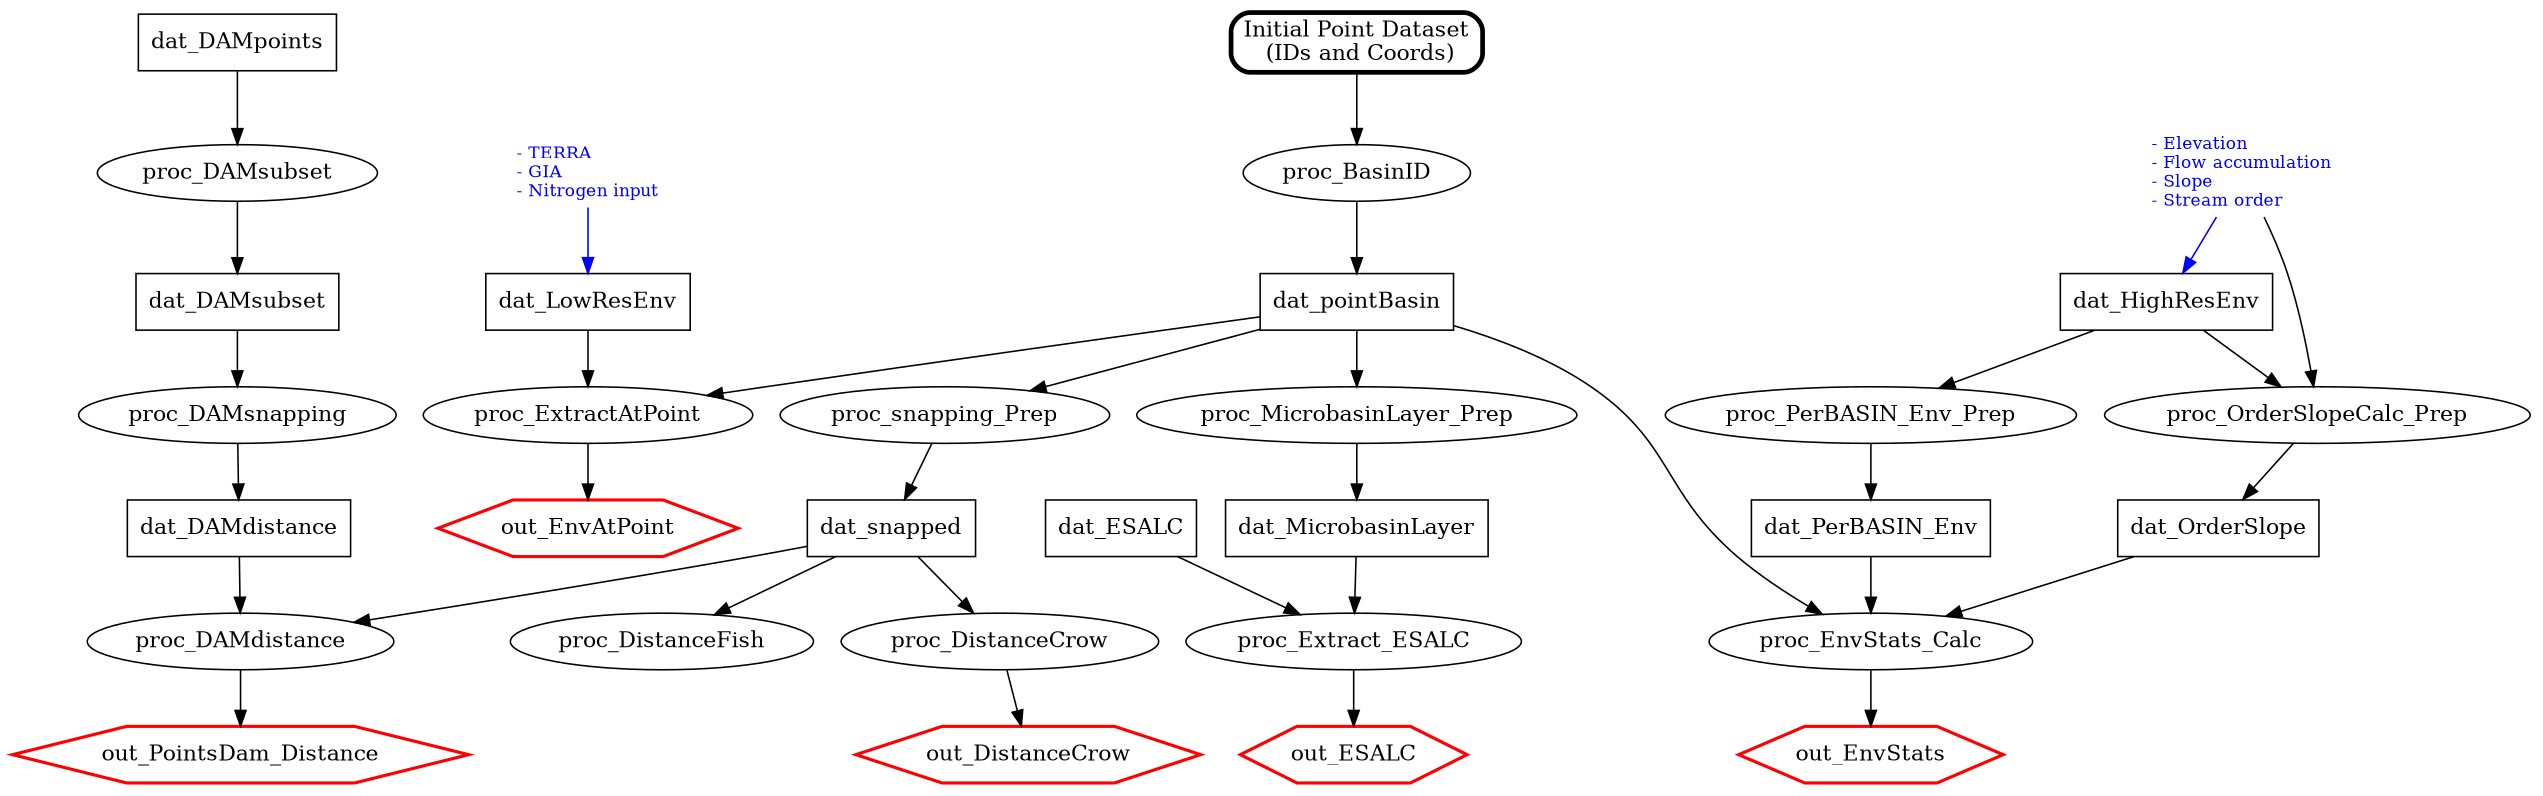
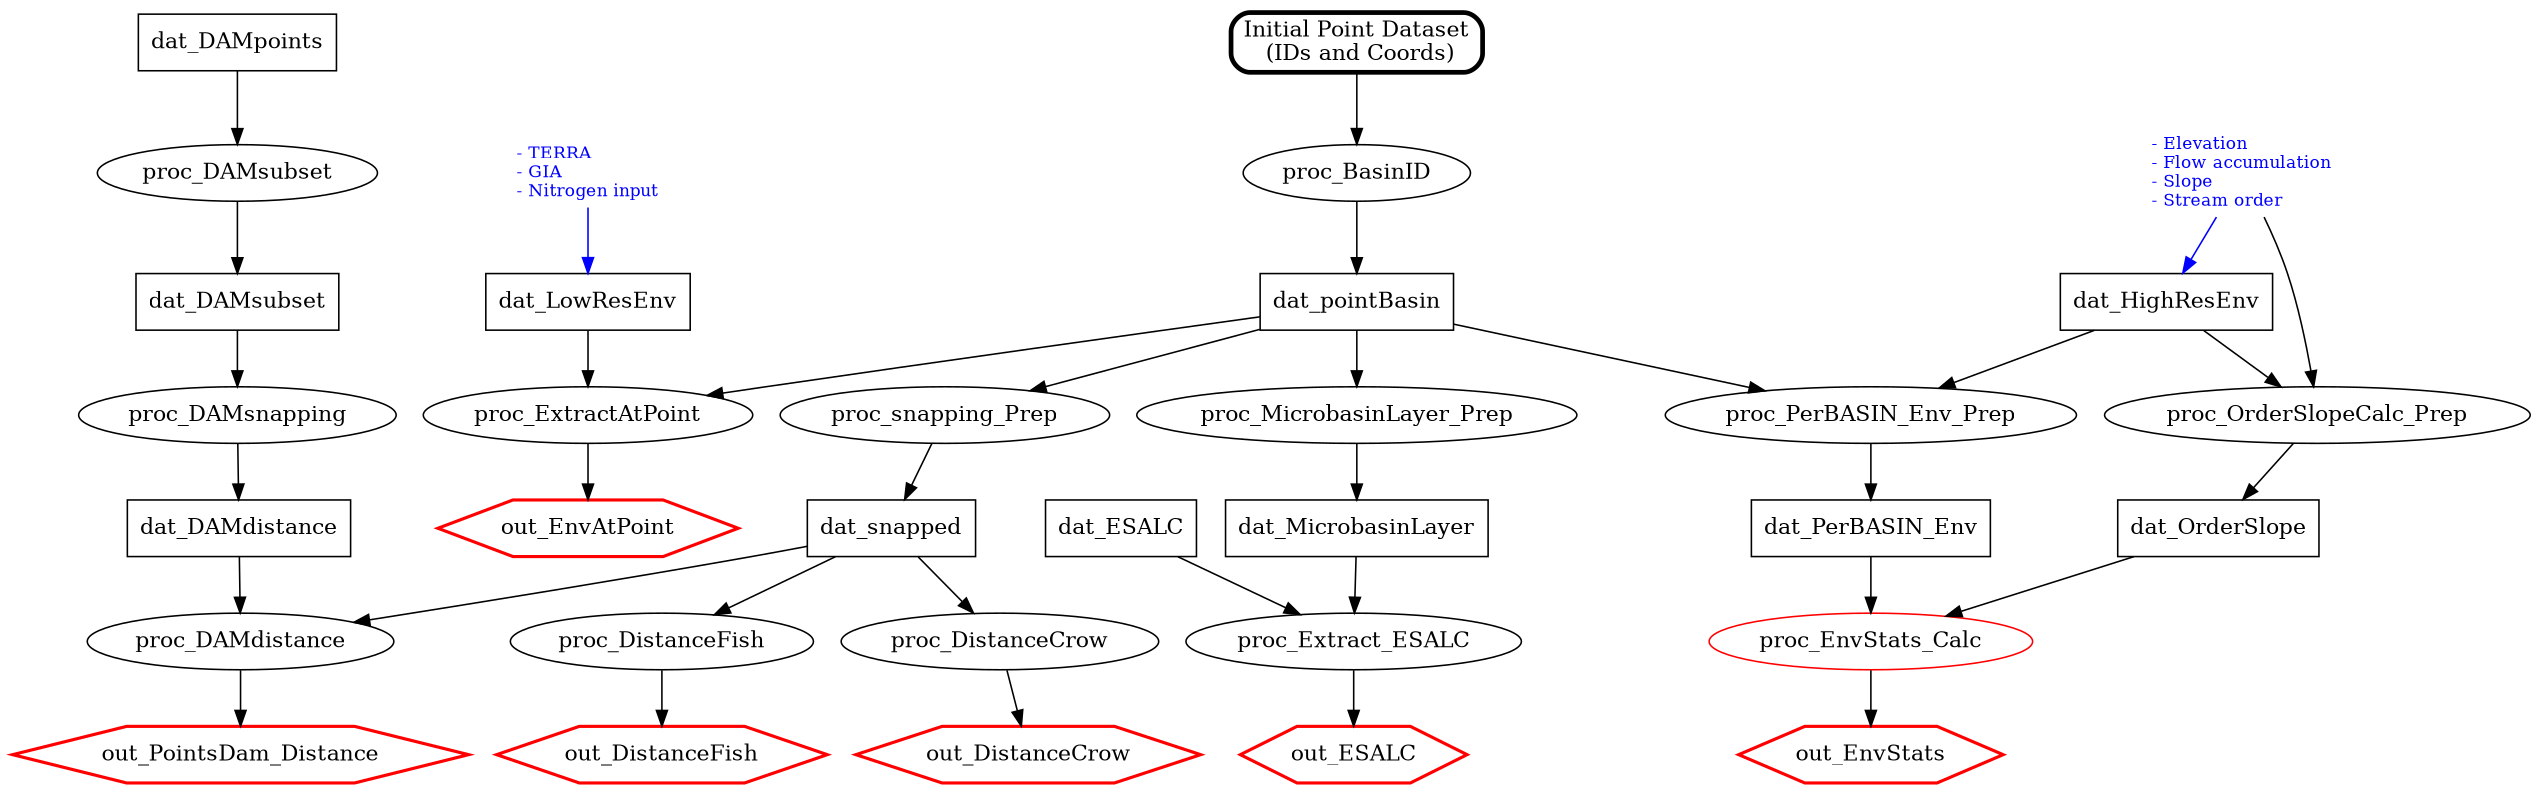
edge "dat_pointBasin" -> "proc_EnvStats_Calc": now "dat_pointBasin" -> "proc_PerBASIN_Env_Prep"
node "proc_EnvStats_Calc": color black -> red
node "out_DistanceFish": added
